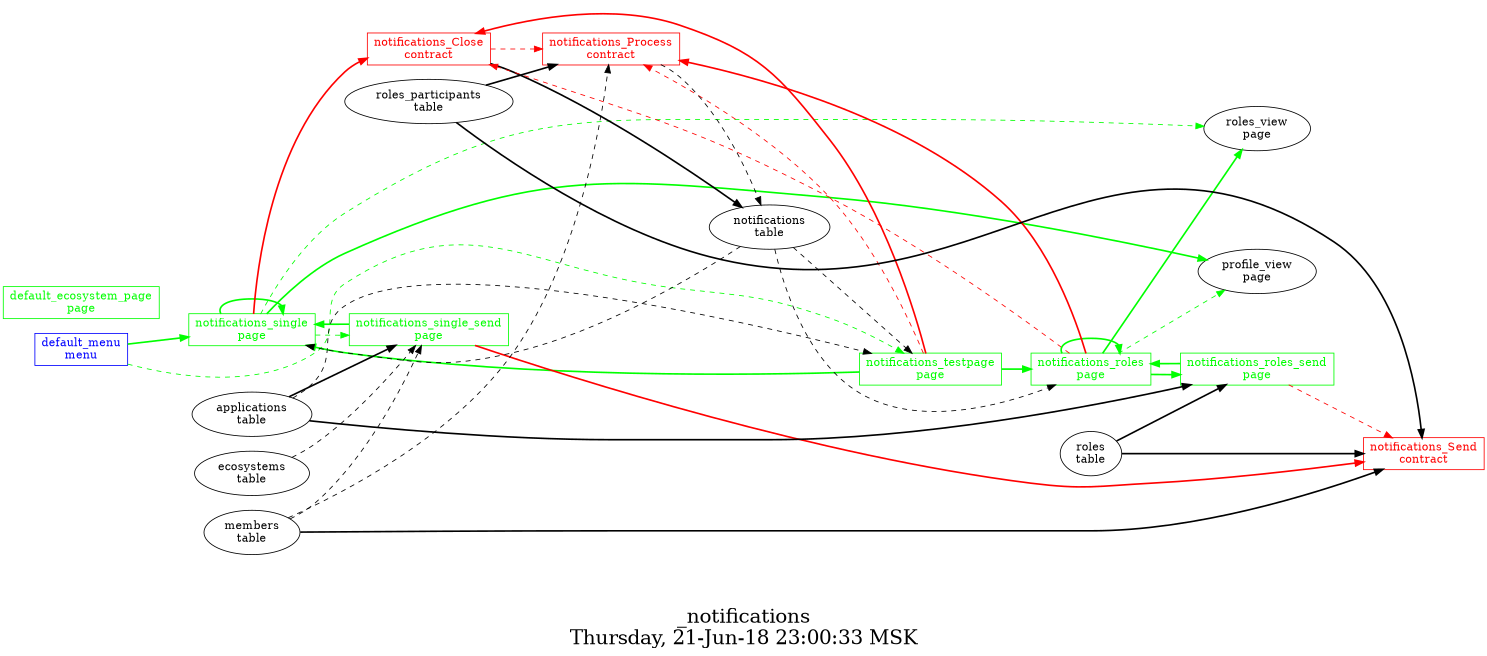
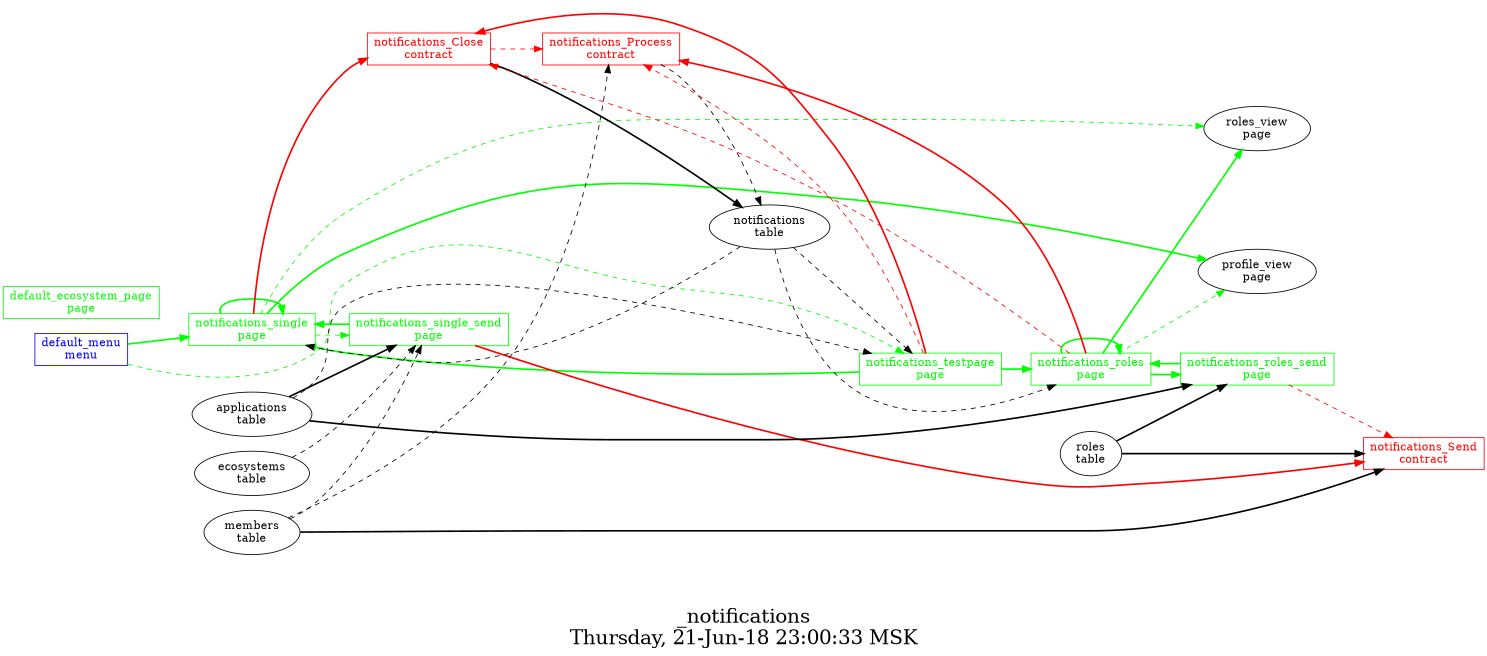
node "roles_participants table": removed
